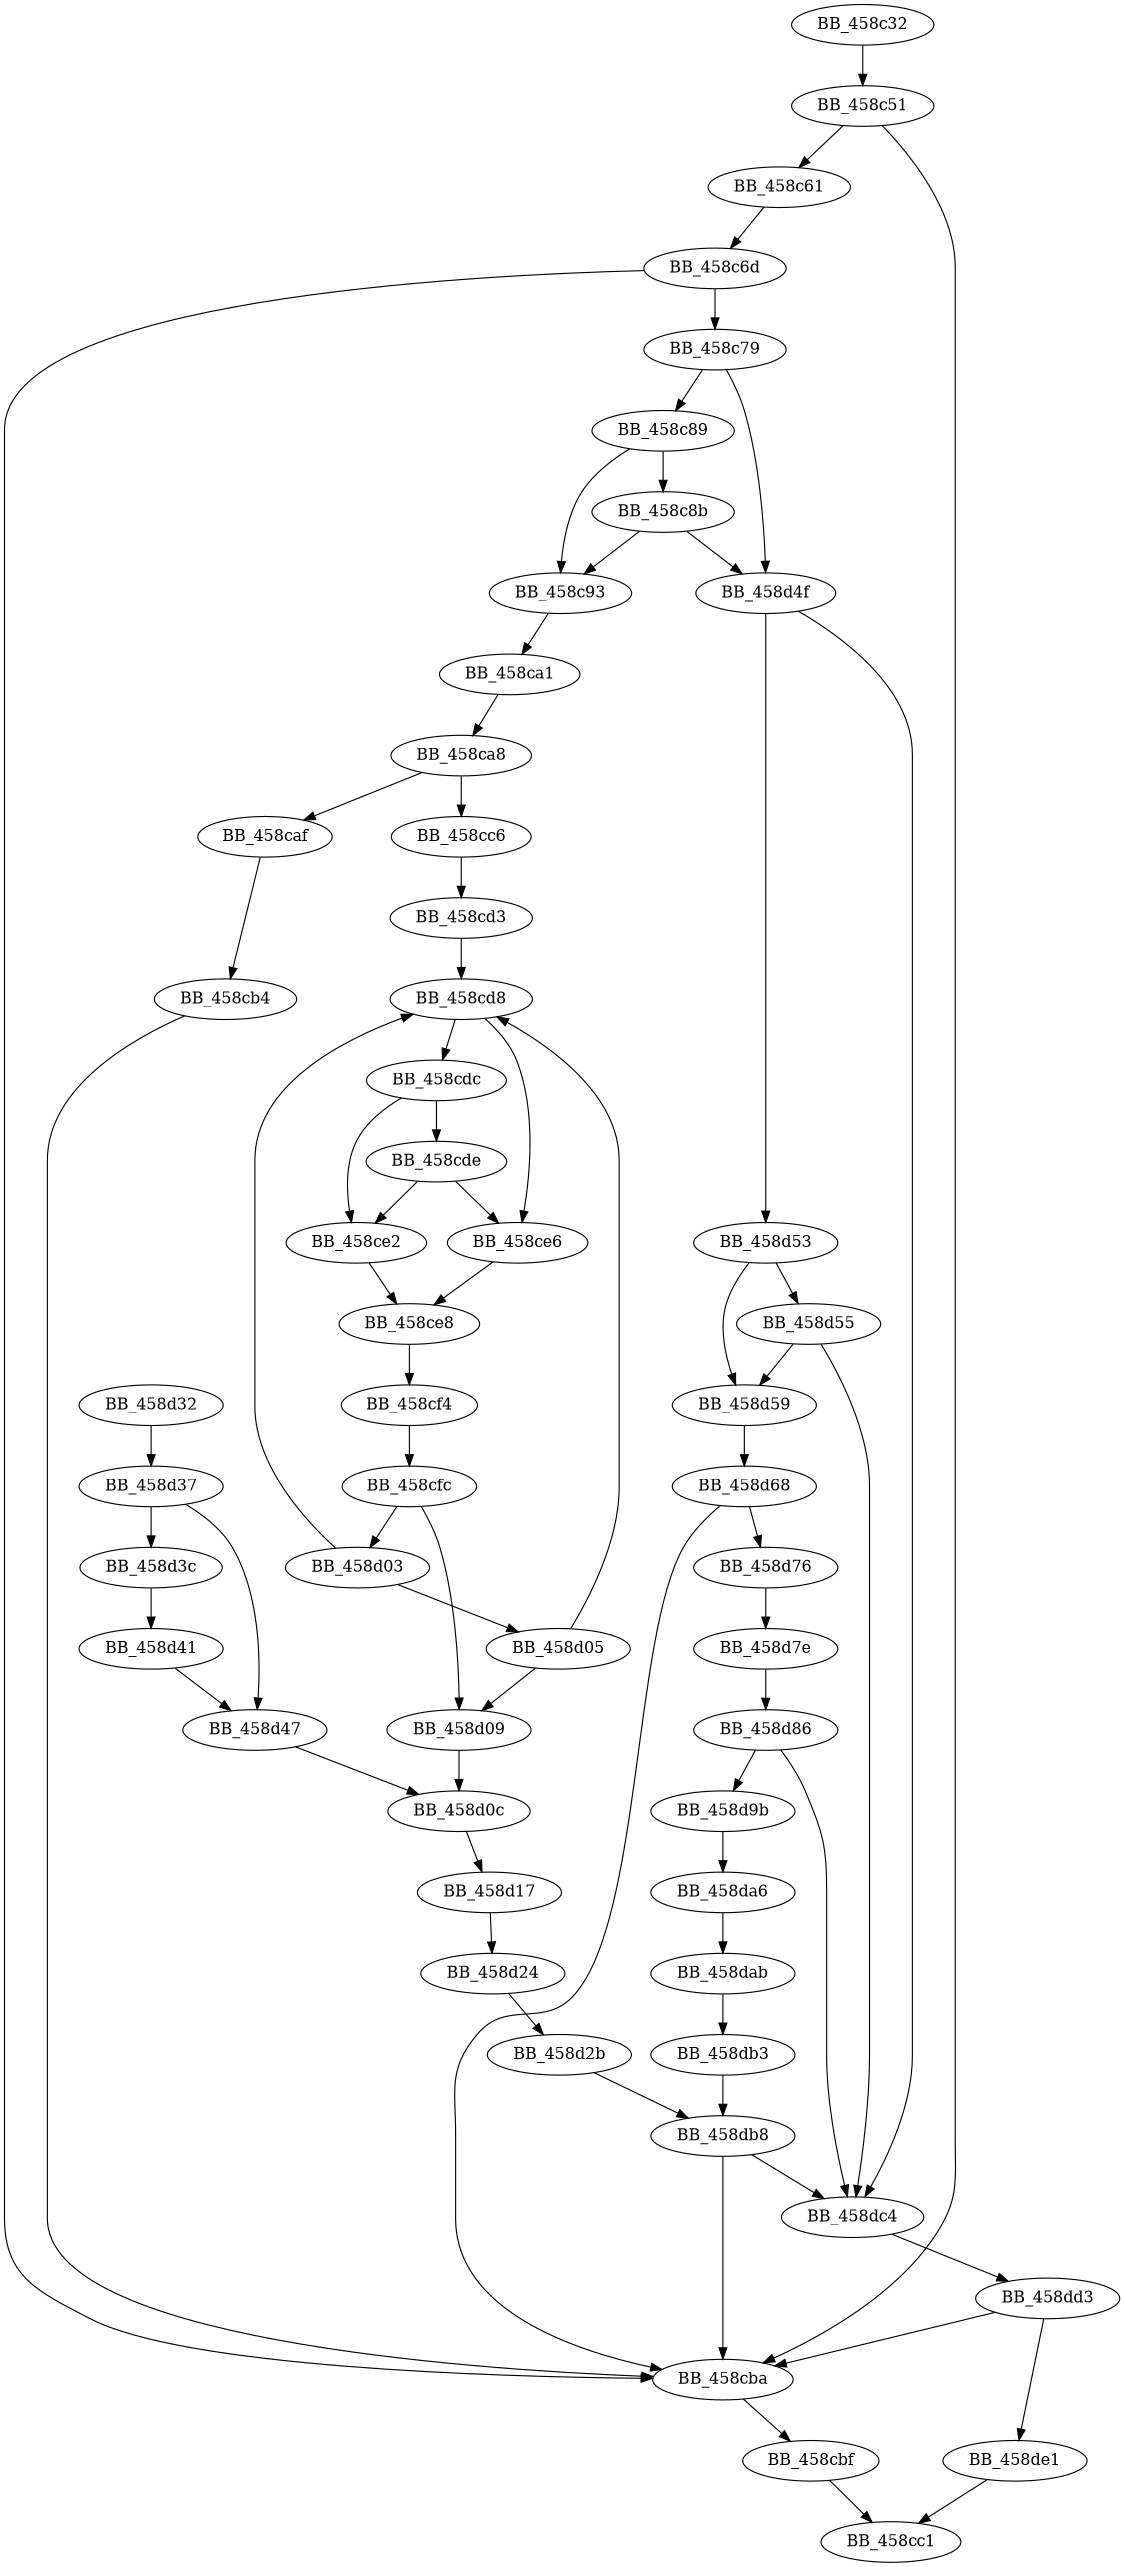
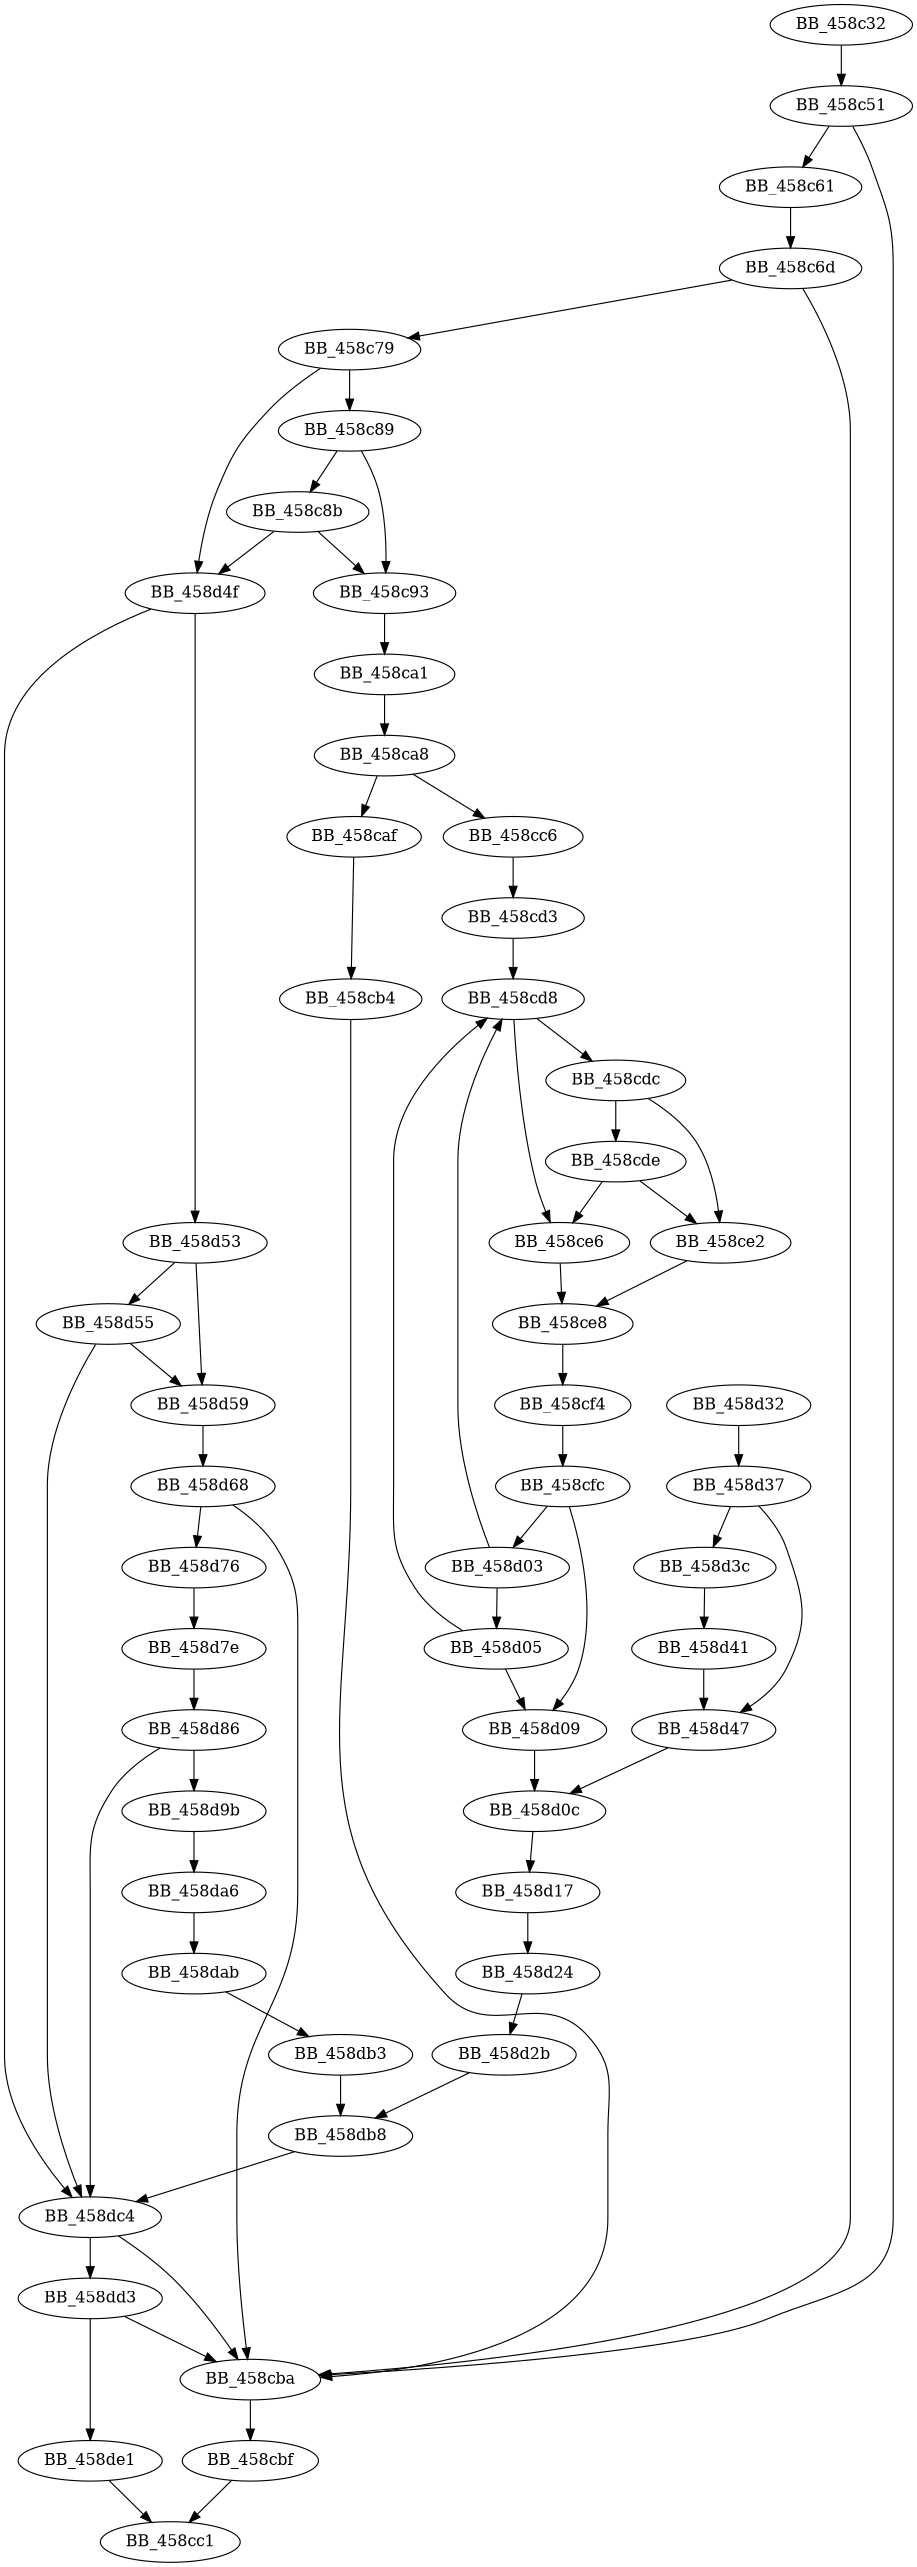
edge "BB_458db8" -> "BB_458cba": now "BB_458dc4" -> "BB_458cba"
